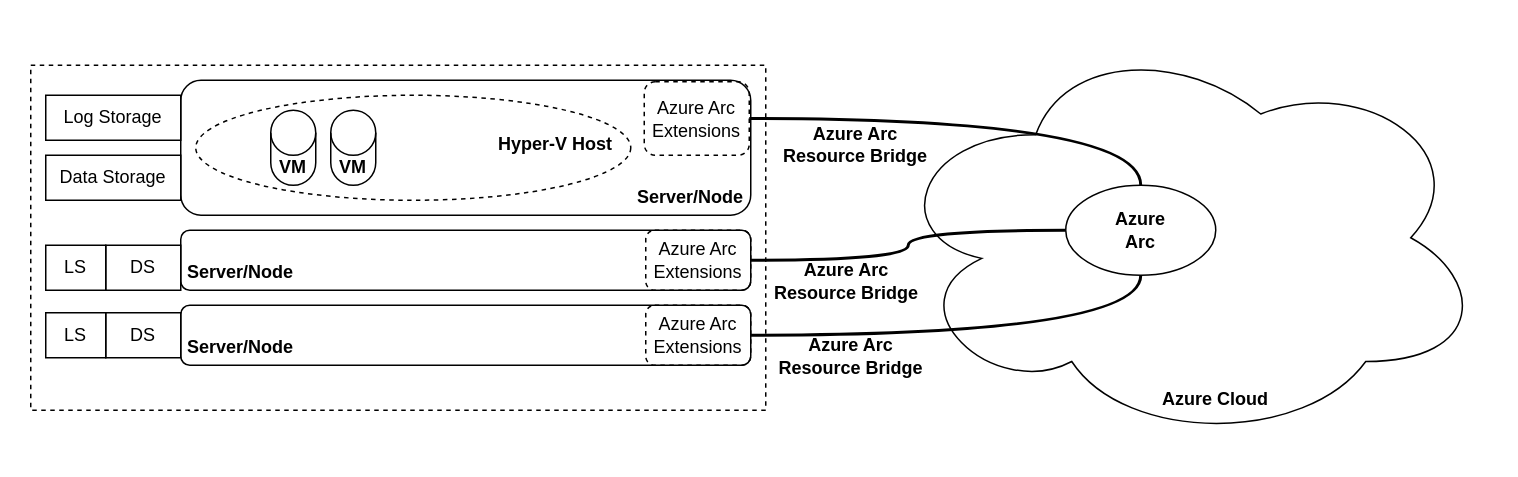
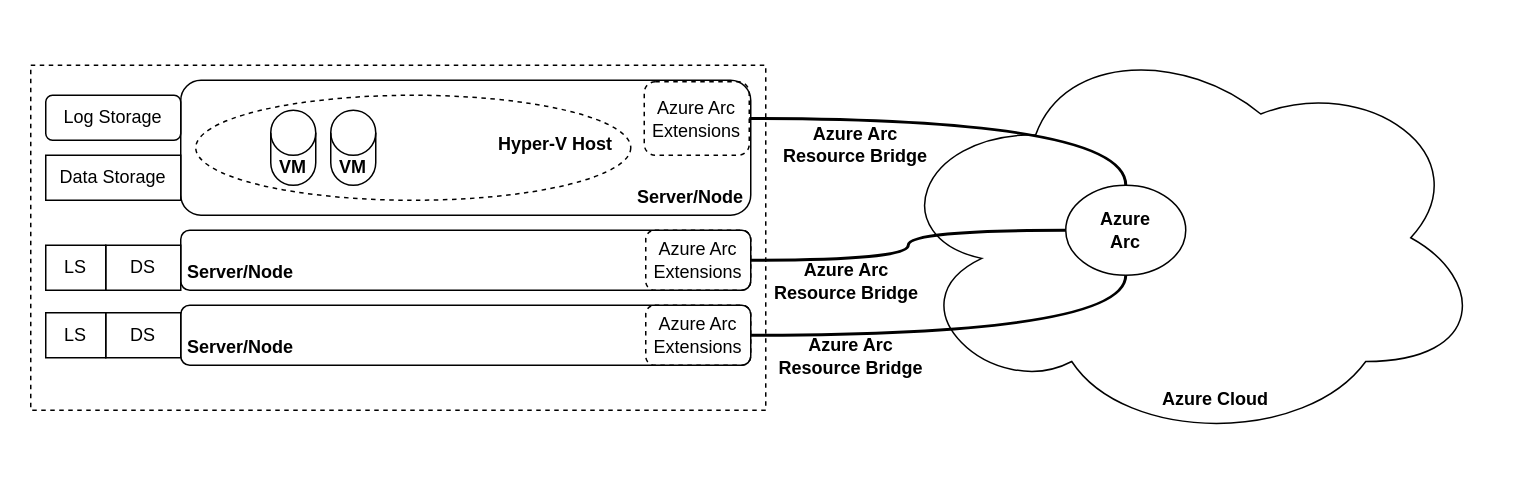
node "Log Storage": shape rectangle -> rounded rectangle
node "Azure Arc": size 150x90 -> 120x90
